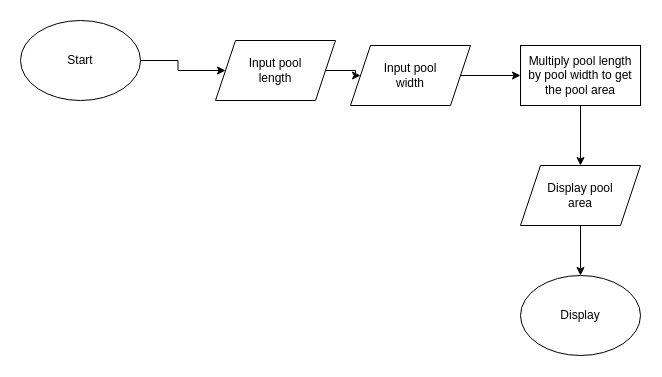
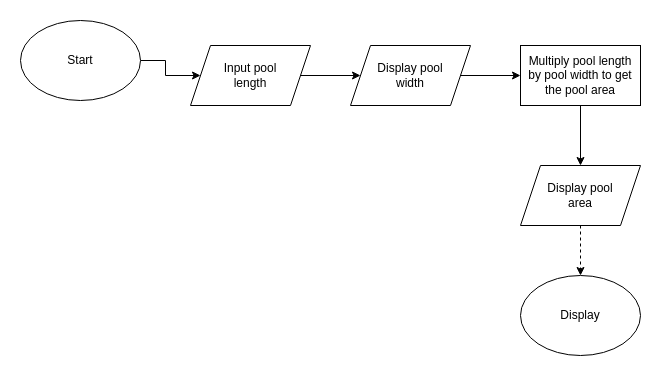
node "Input pool length": moved (276, 71) -> (251, 76)
node "Input pool width": label "Input pool width" -> "Display pool width"
edge "Display pool area" -> "Display": style solid -> dashed
